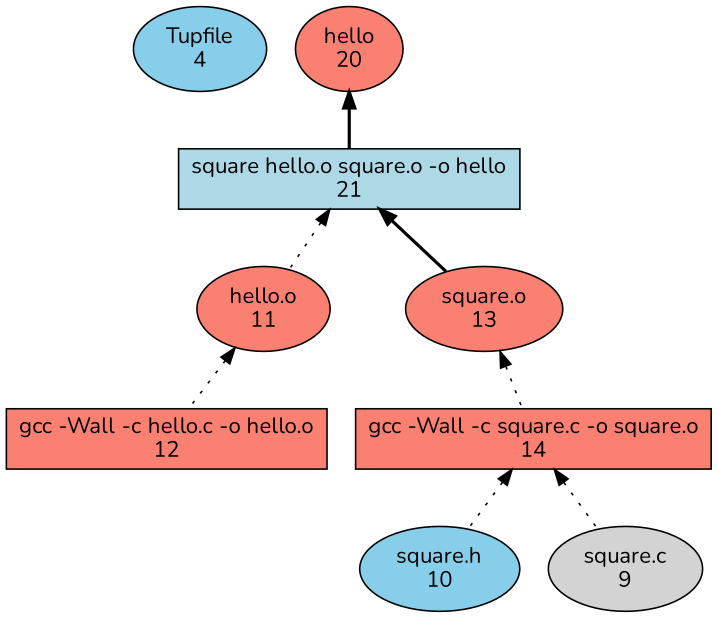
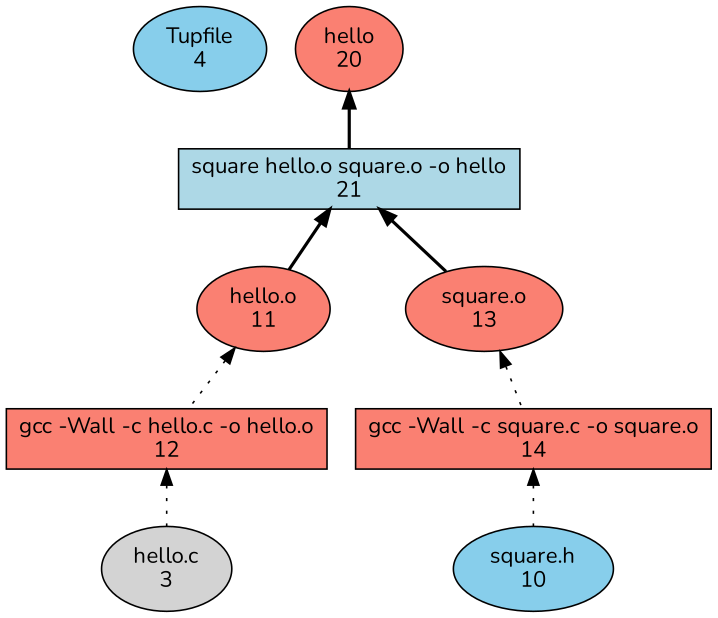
edge "hello.o 11" -> "square hello.o square.o -o hello 21": style dotted -> bold
node "hello.c 3": added
node "square.c 9": removed
